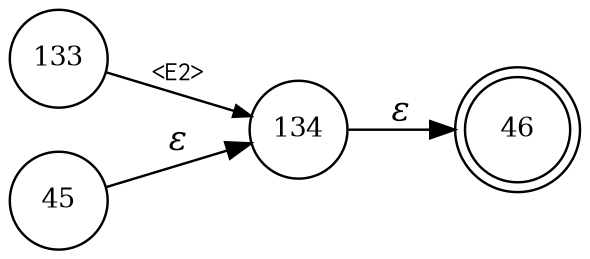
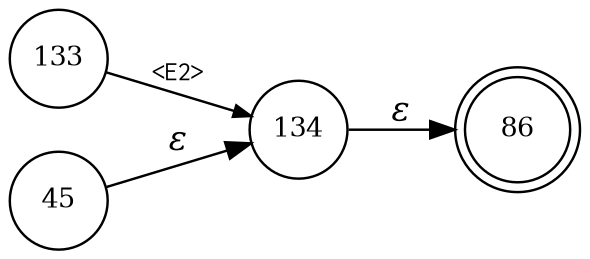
node "46": label "46" -> "86"
